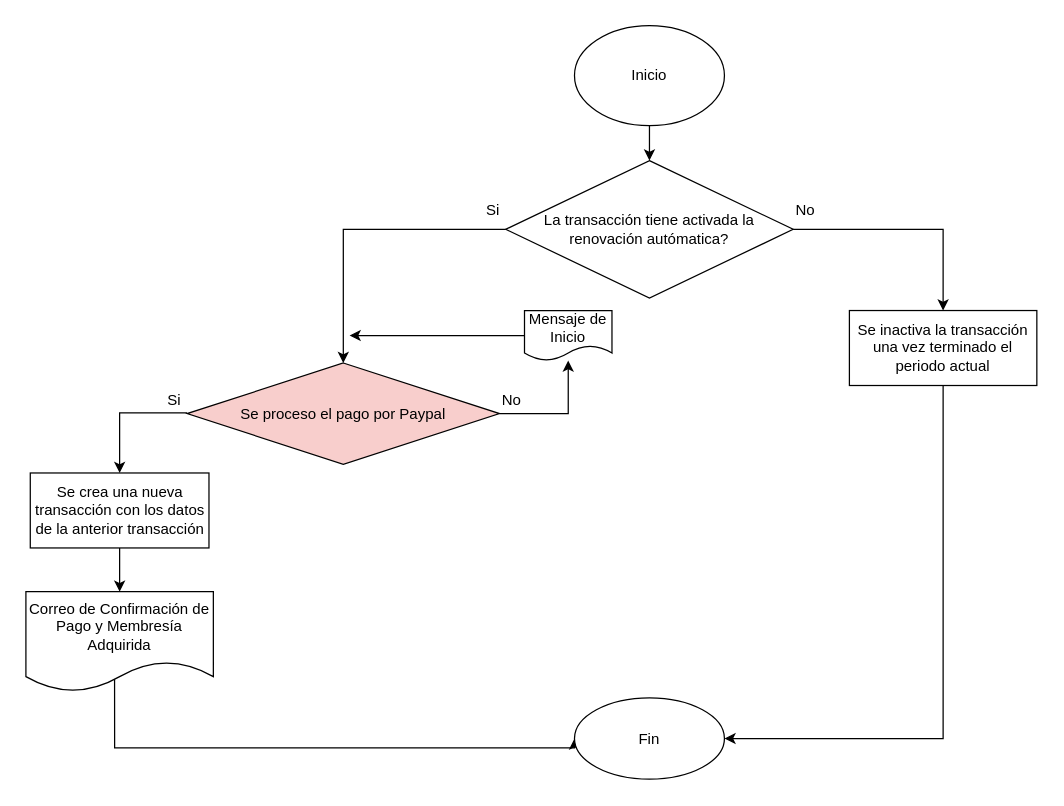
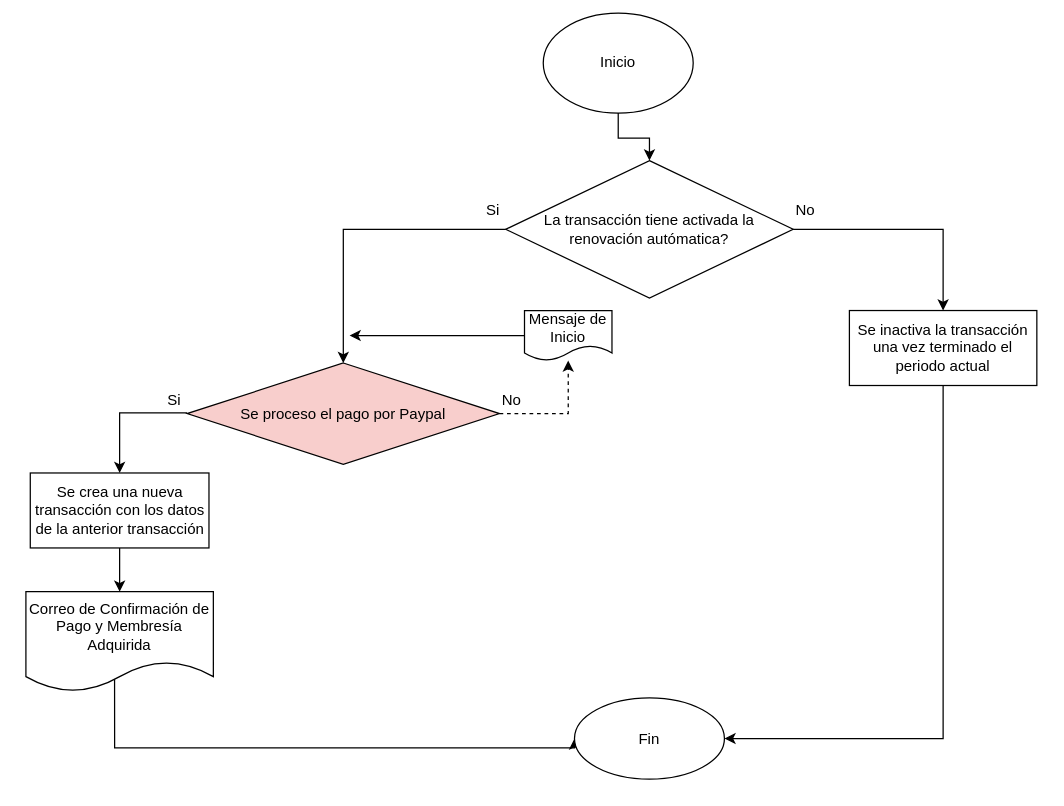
node "Inicio": moved (649, 76) -> (618, 63)
edge "Se proceso el pago por Paypal" -> "Mensaje de Inicio": style solid -> dashed
